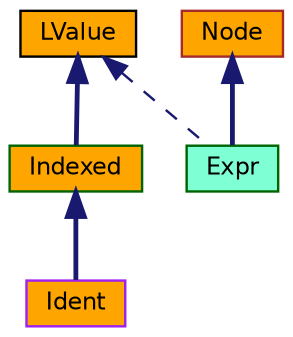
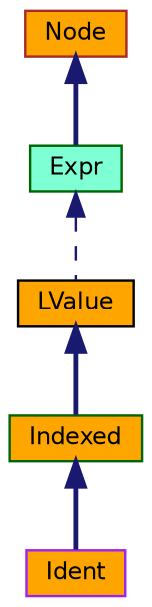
edge "Expr" -> "LValue": reversed
